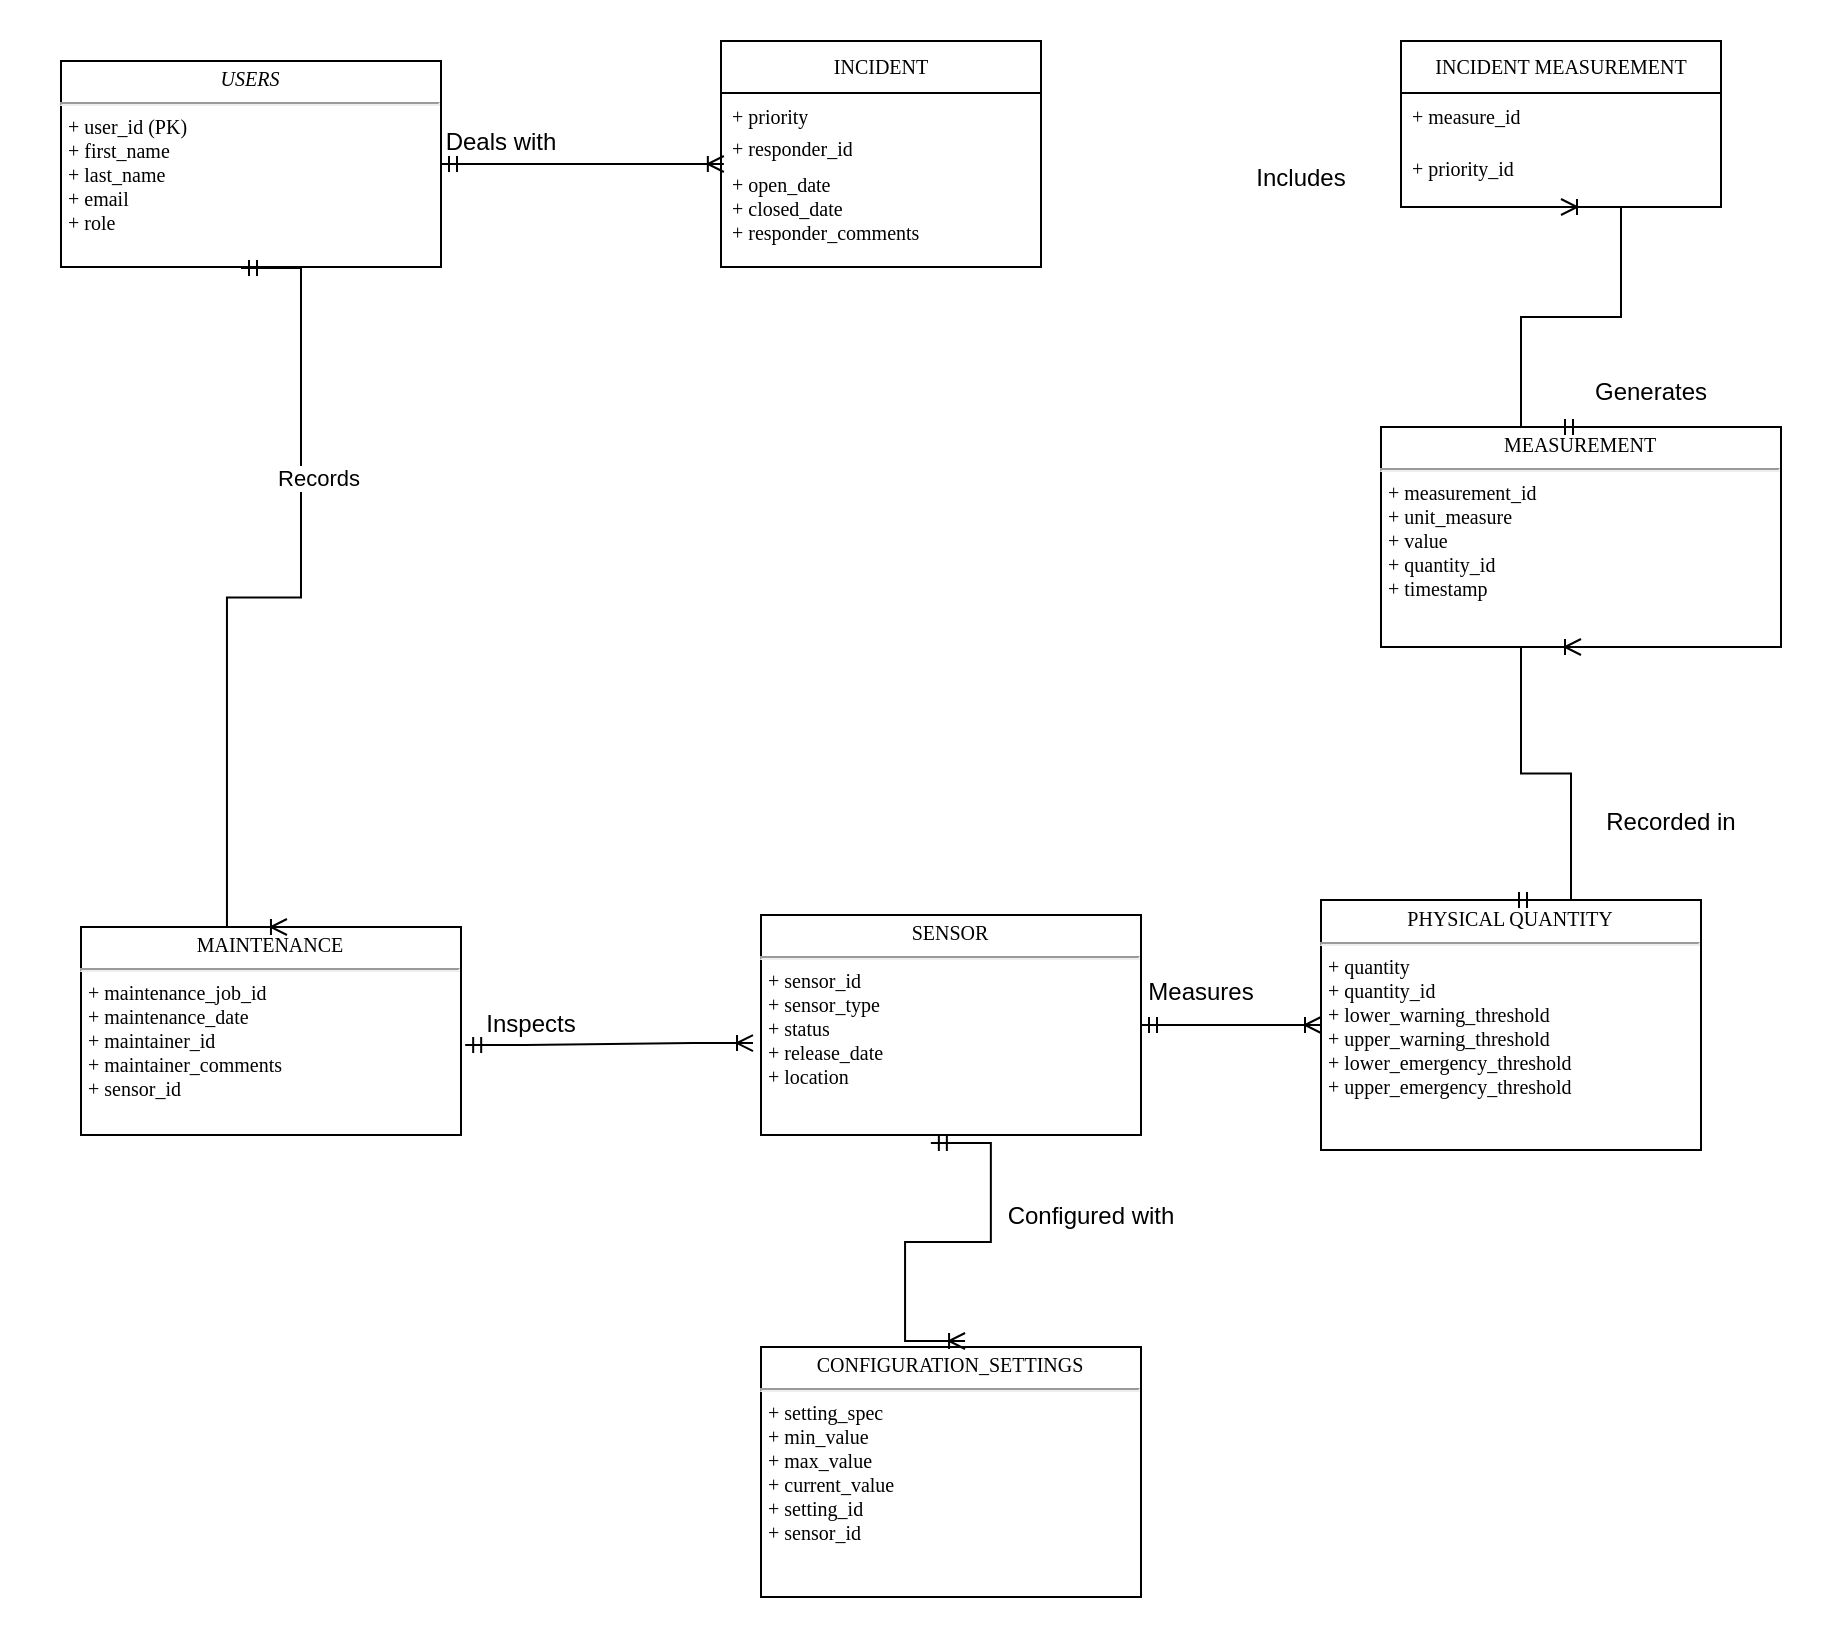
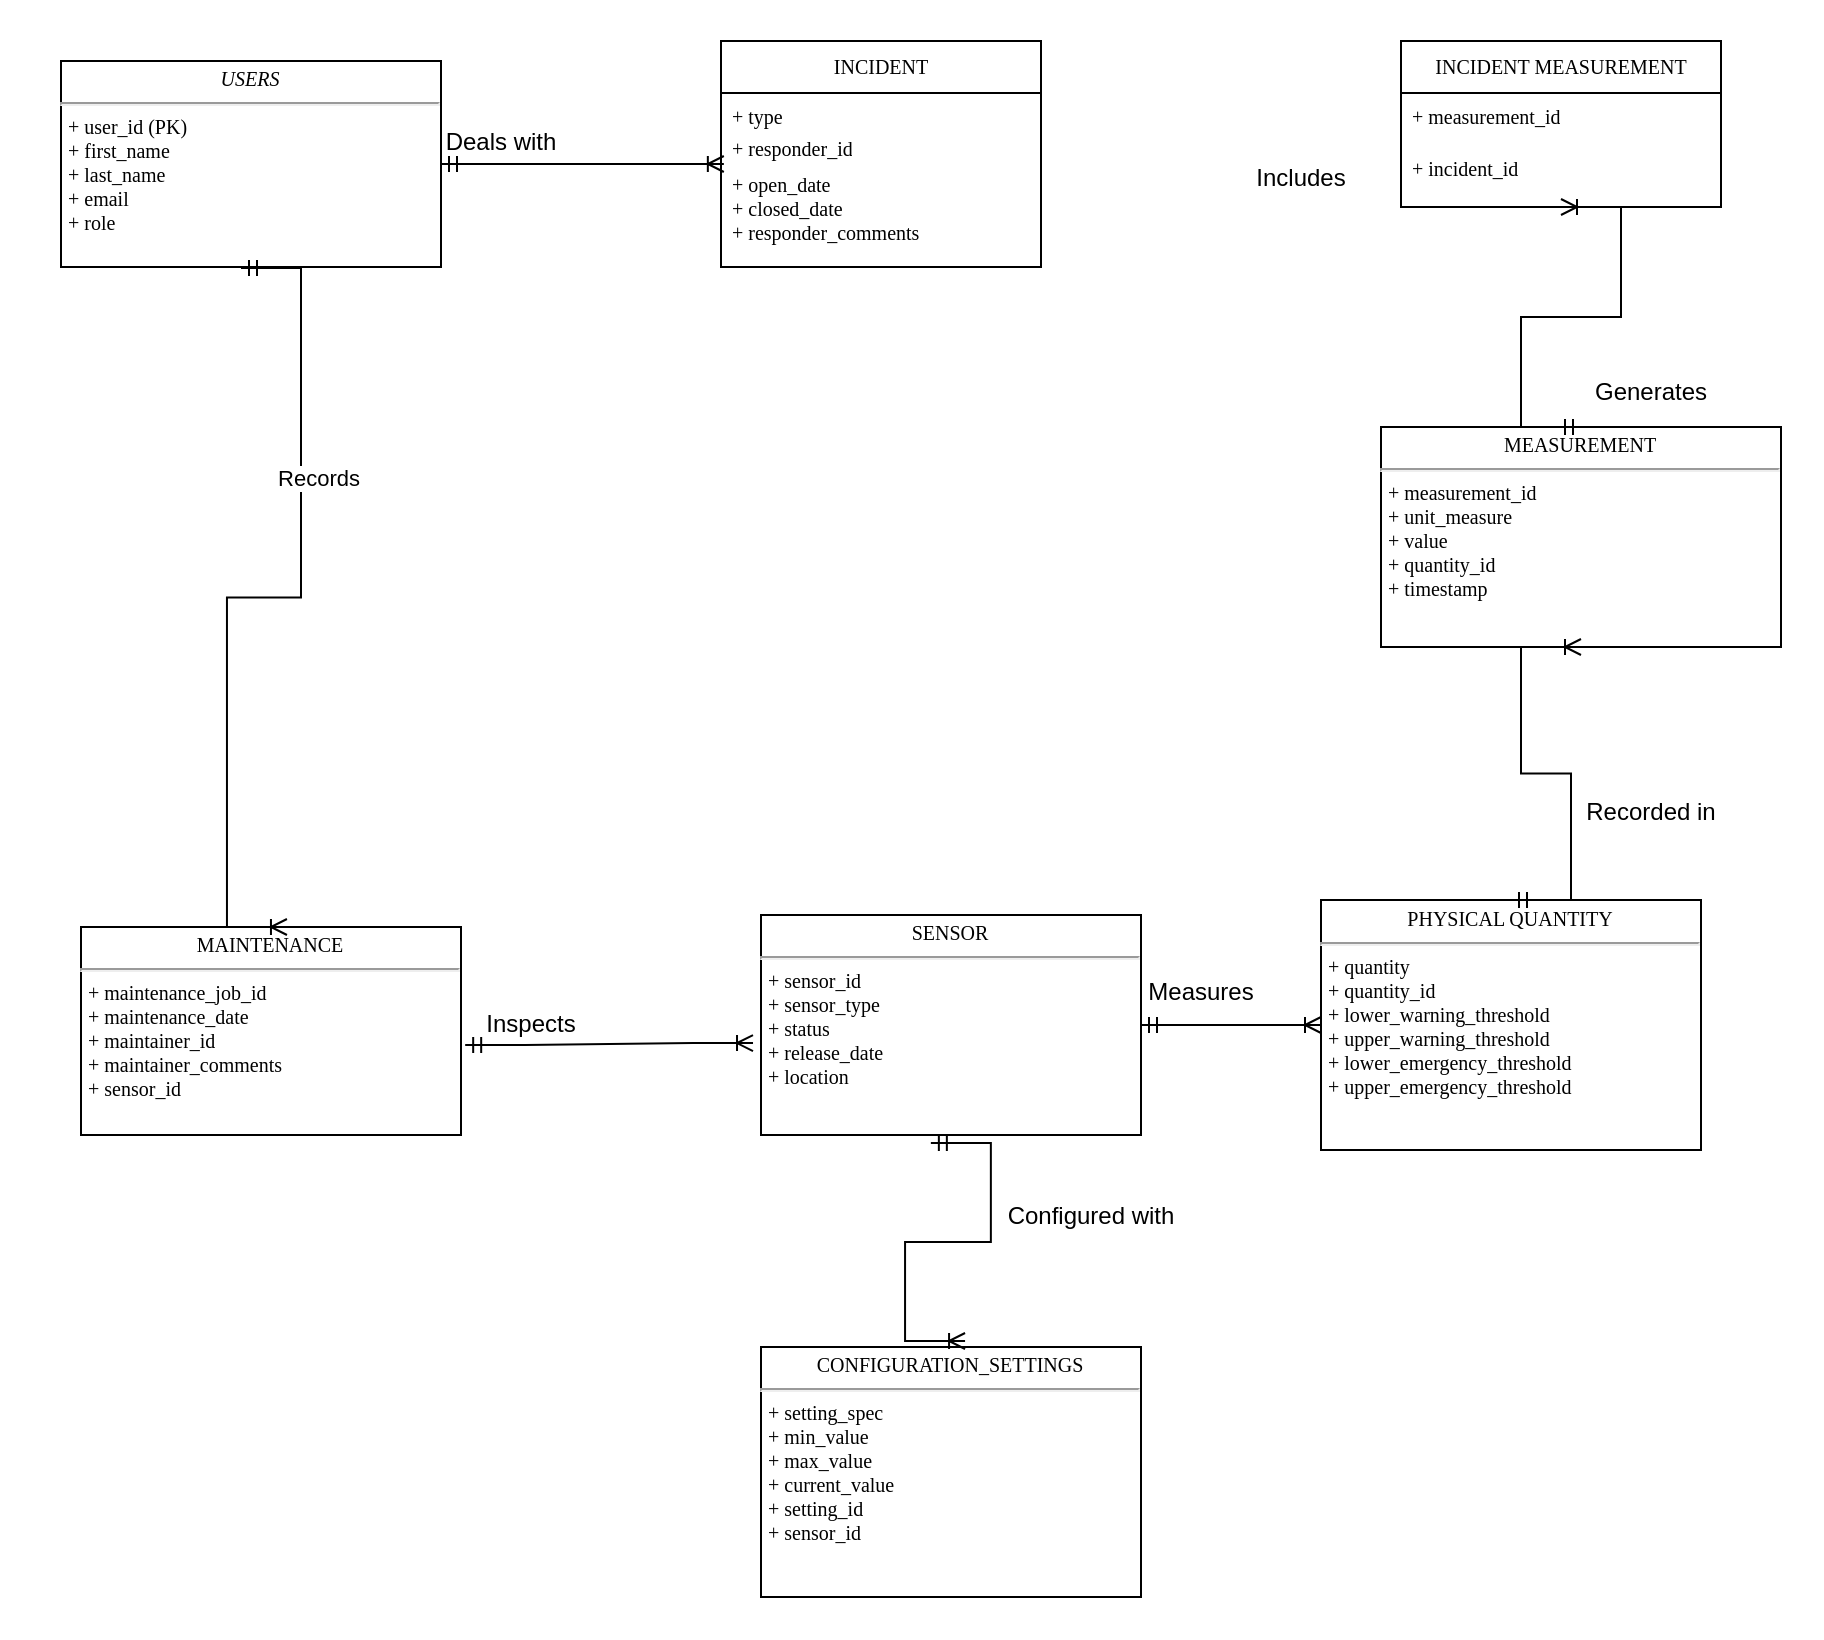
node "+ priority": label "+ priority" -> "+ type"
node "+ measure_id": label "+ measure_id" -> "+ measurement_id"
node "+ priority_id": label "+ priority_id" -> "+ incident_id"
node "Recorded in": moved (1671, 837) -> (1651, 827)
